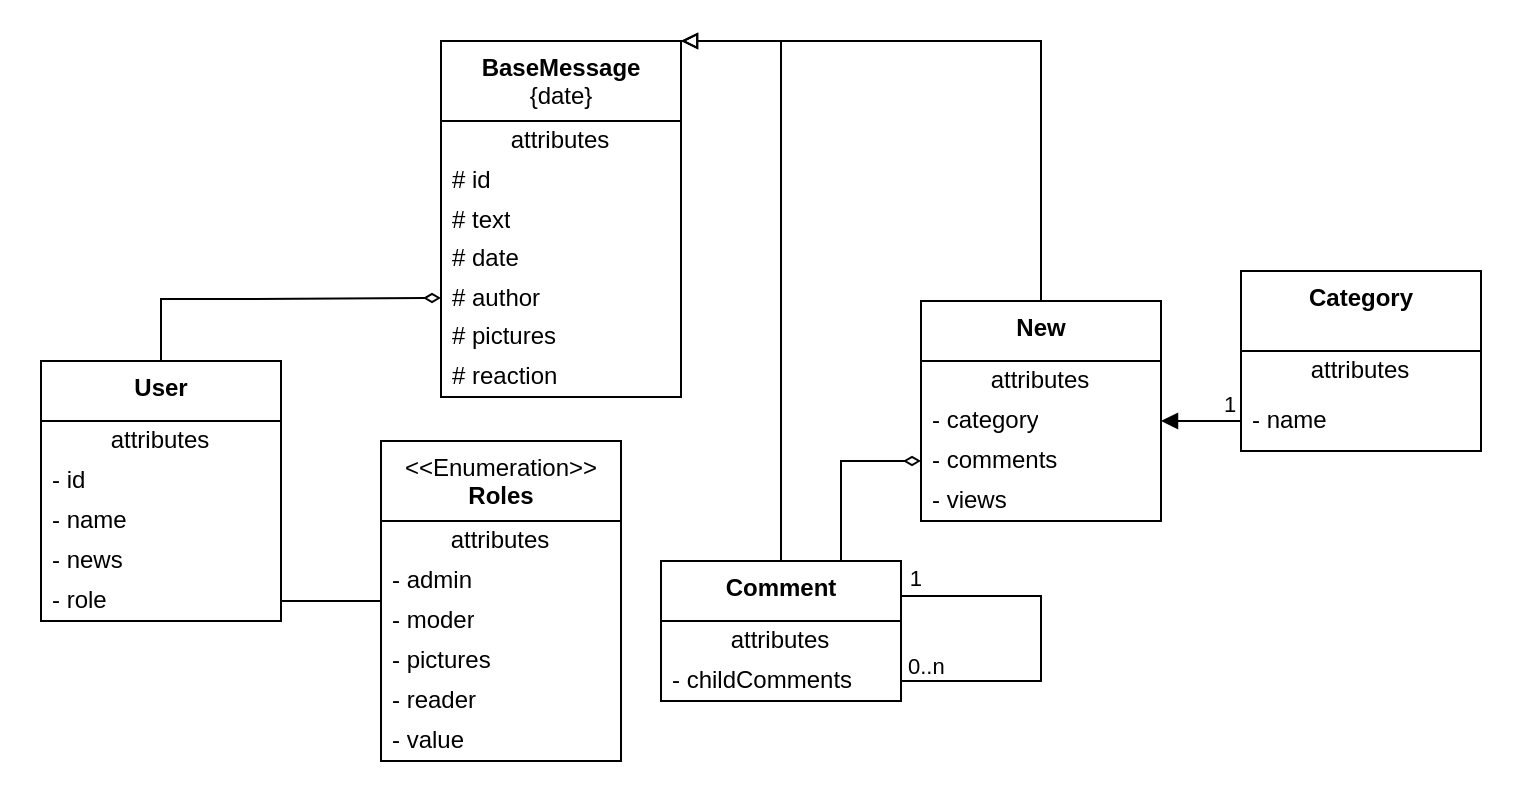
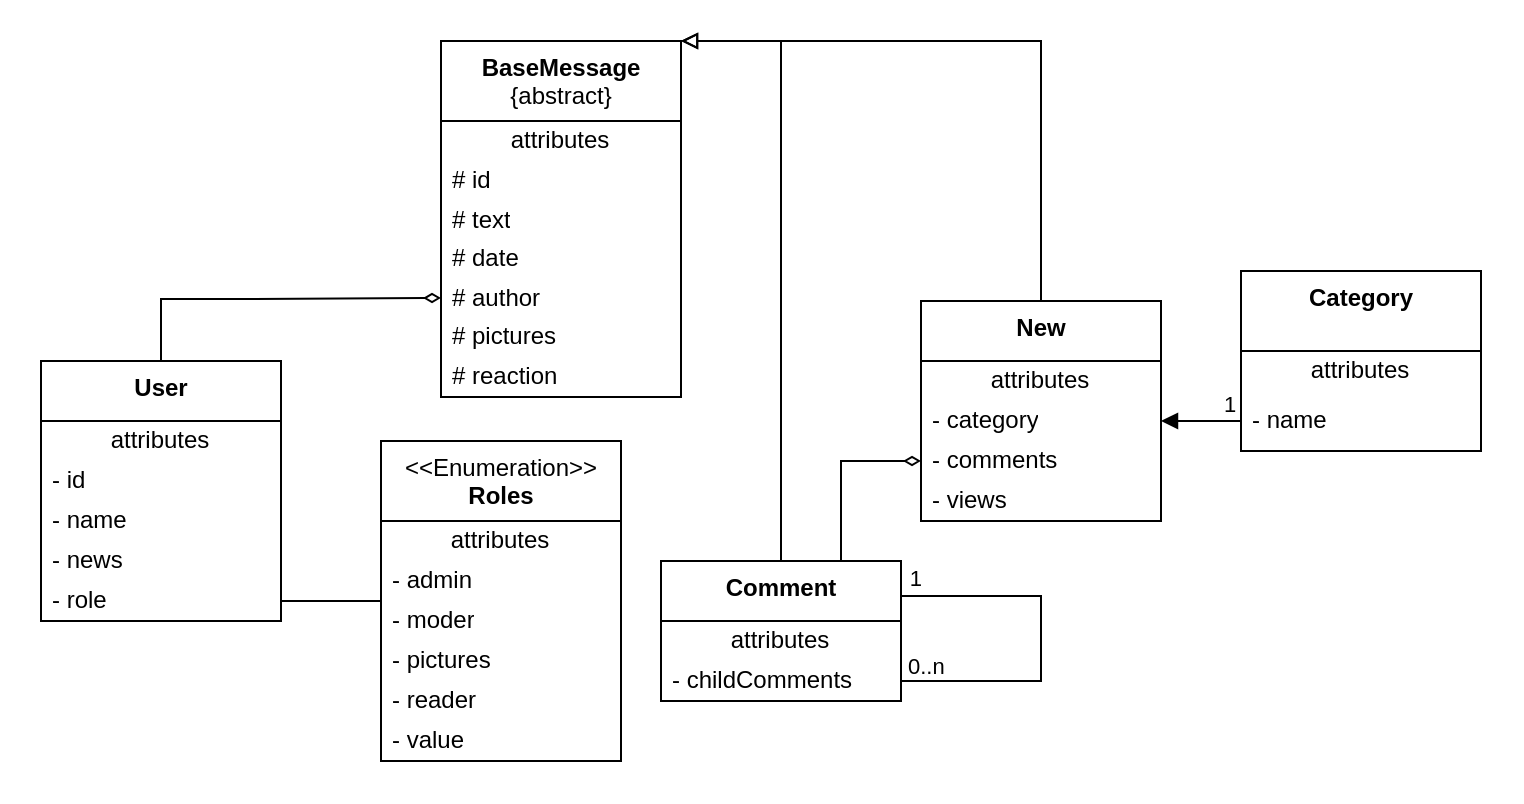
node "BaseMessage {date}": label "BaseMessage {date}" -> "BaseMessage {abstract}"
